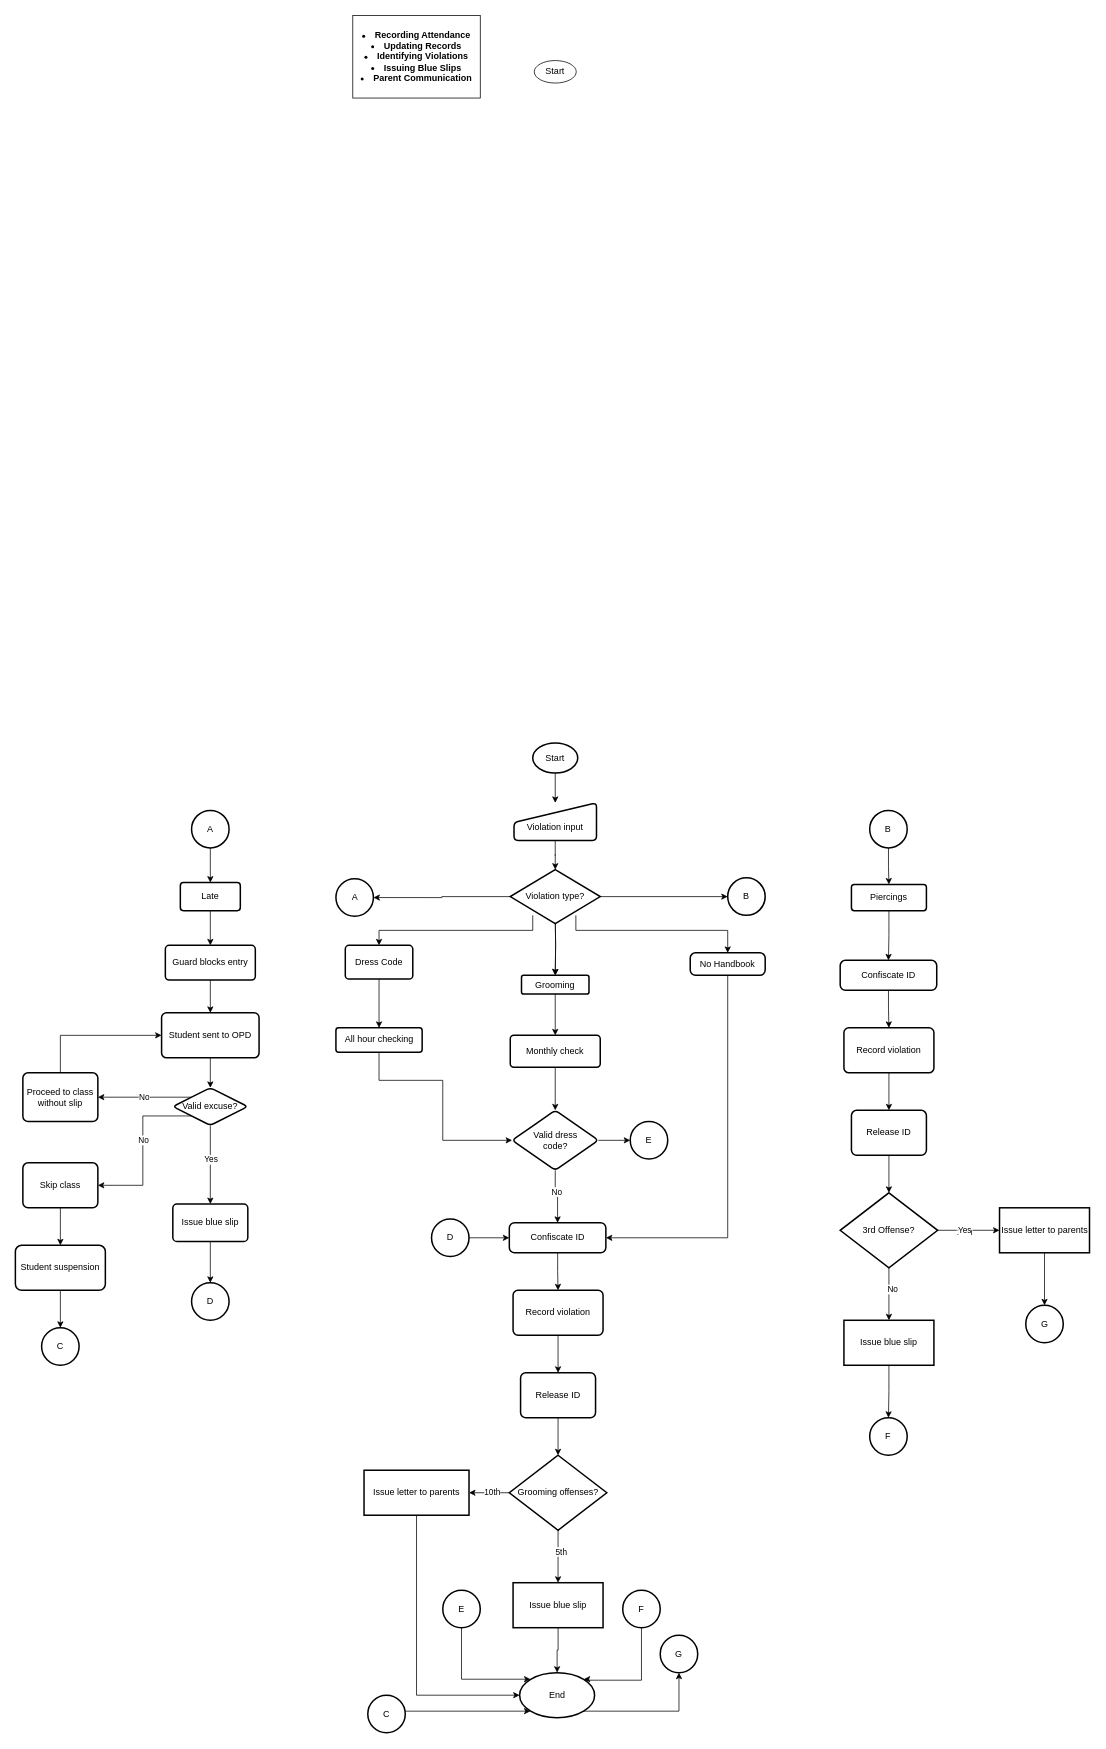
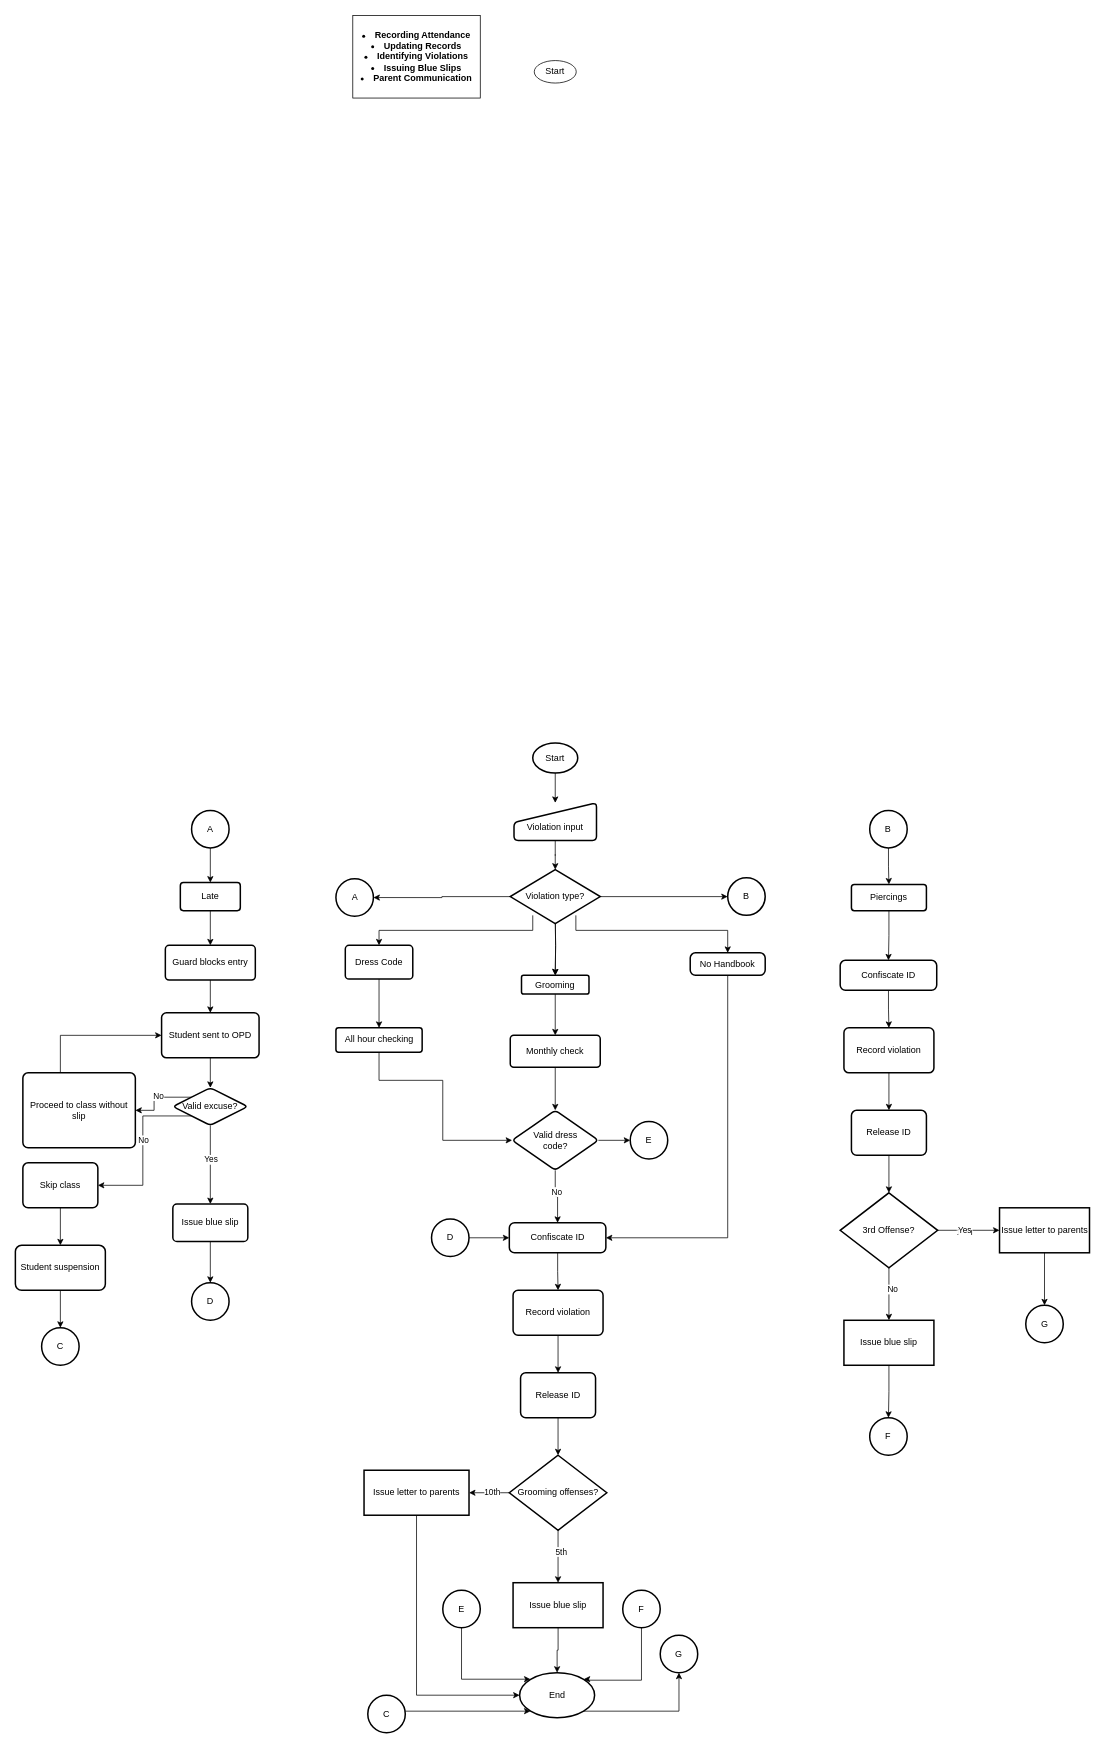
node "Proceed to class without slip": size 75x49 -> 113x75
